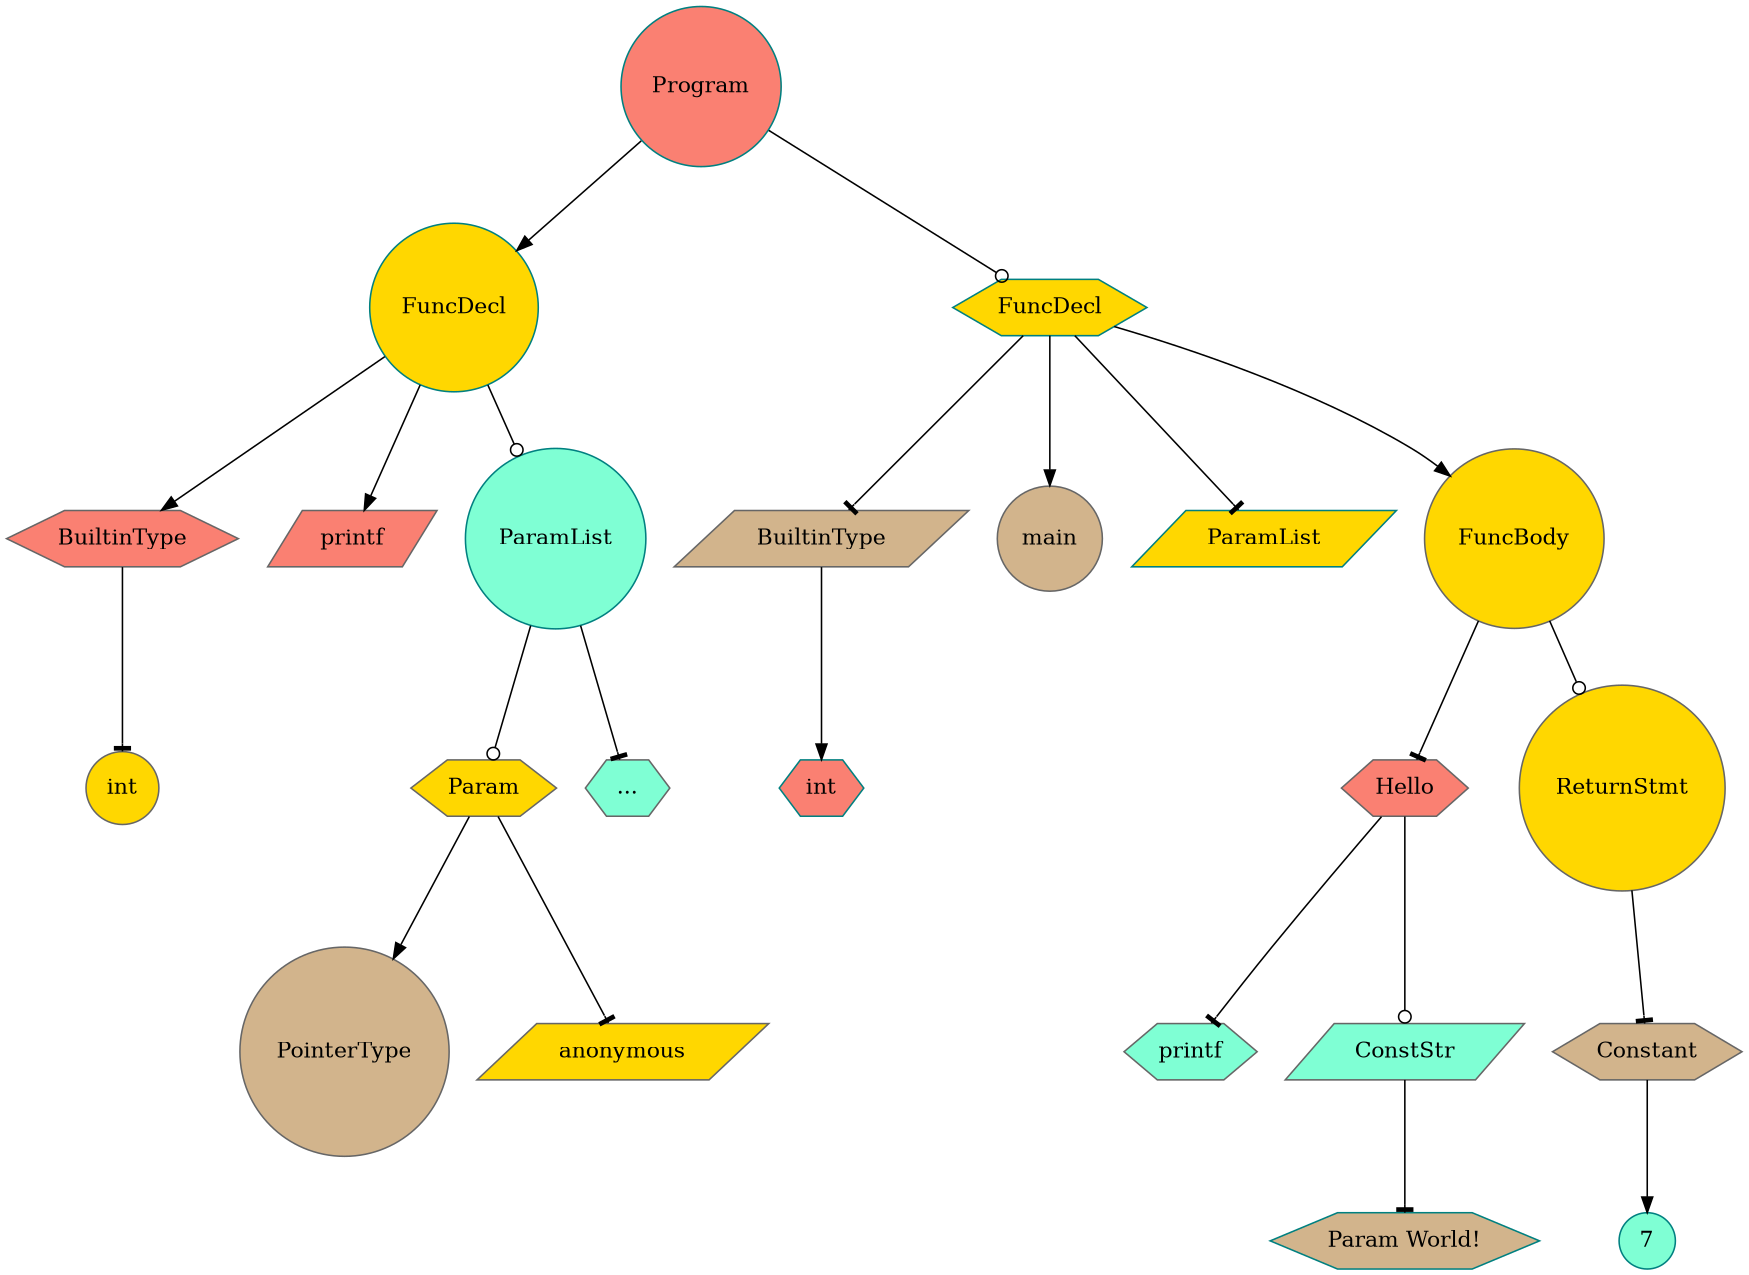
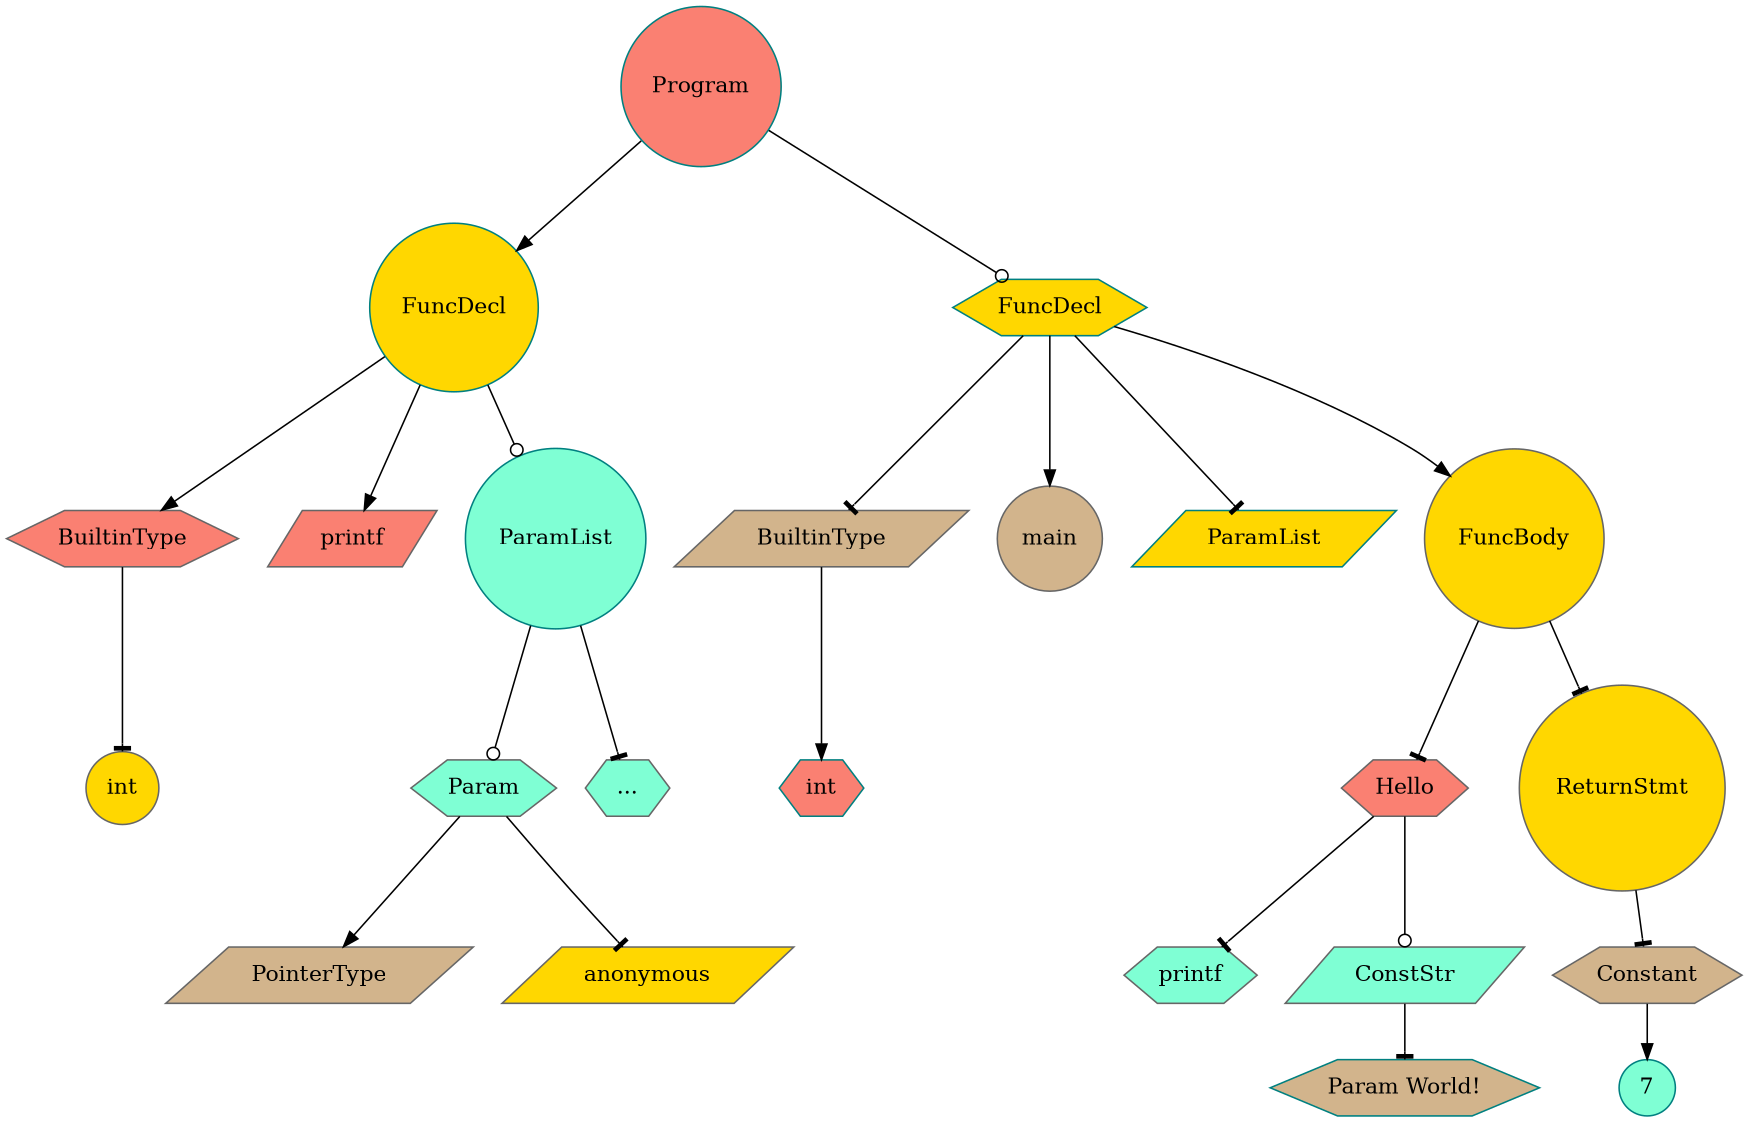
edge "FuncBody" -> "ReturnStmt": arrowhead odot -> tee
node "Param": fillcolor gold -> aquamarine
node "PointerType": shape circle -> parallelogram
